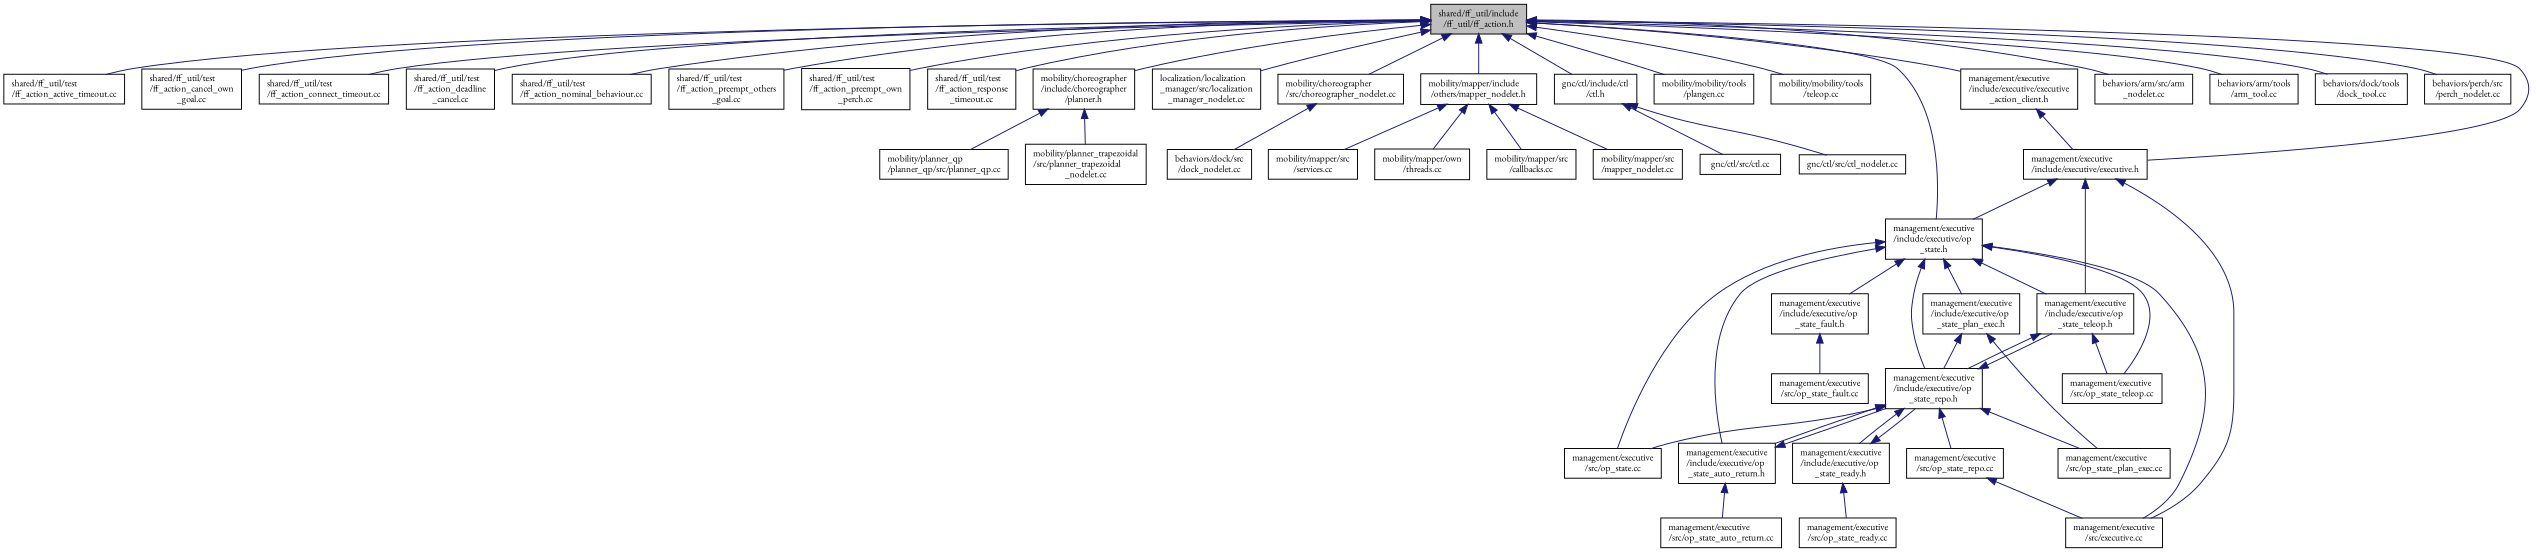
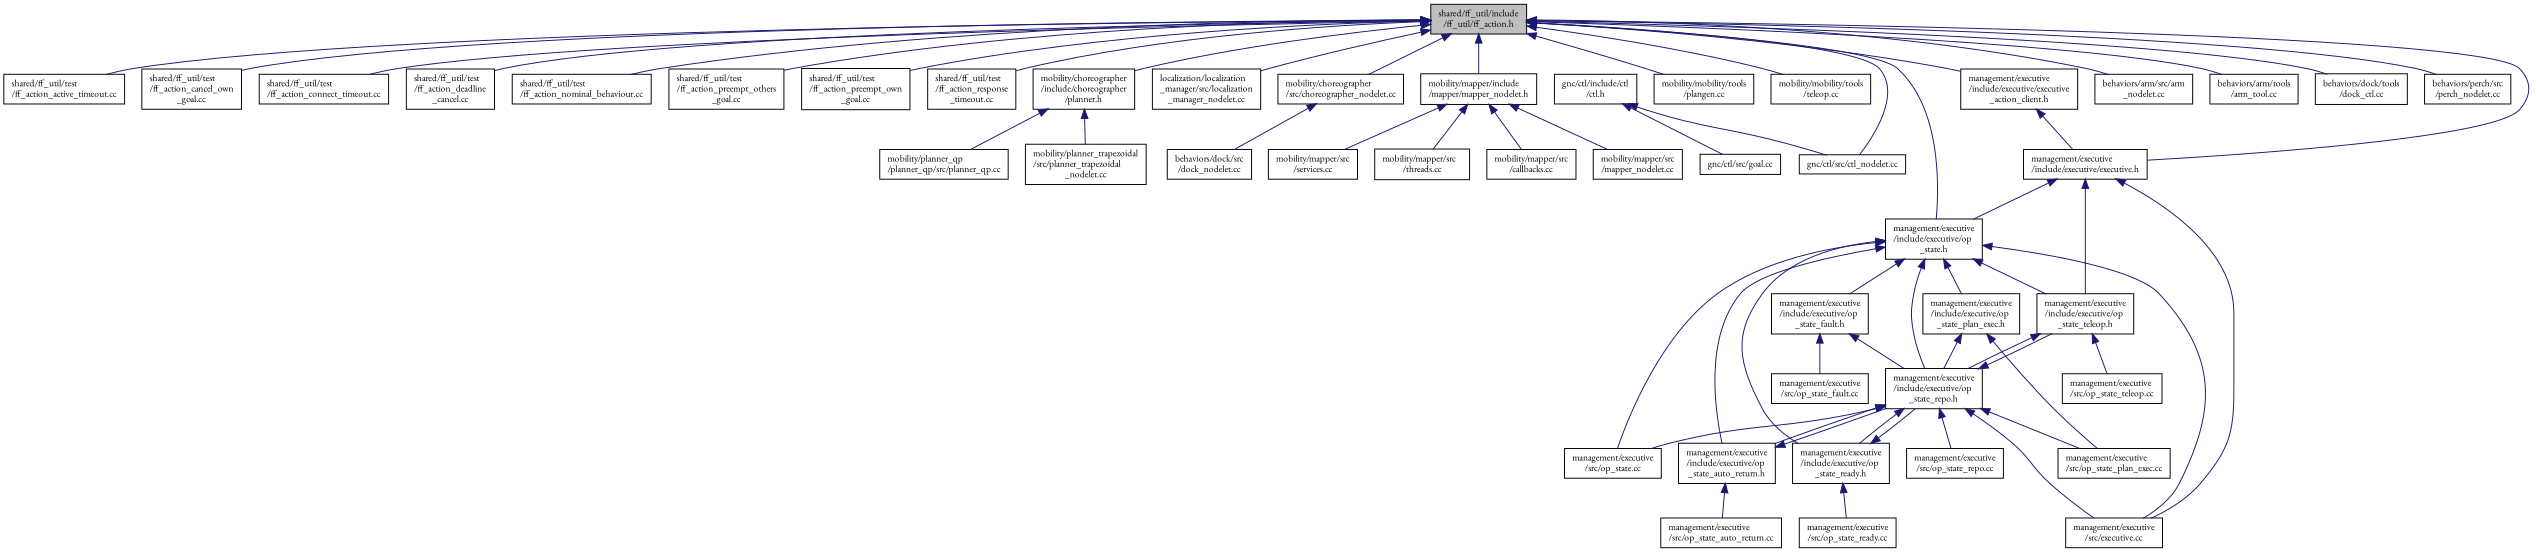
edge "gnc/ctl/include/ctl /ctl.h" -> "shared/ff_util/include /ff_util/ff_action.h": now "gnc/ctl/src/ctl_nodelet.cc" -> "shared/ff_util/include /ff_util/ff_action.h"
node "shared/ff_util/test /ff_action_preempt_own _perch.cc": label "shared/ff_util/test /ff_action_preempt_own _perch.cc" -> "shared/ff_util/test /ff_action_preempt_own _goal.cc"
node "mobility/mapper/include /others/mapper_nodelet.h": label "mobility/mapper/include /others/mapper_nodelet.h" -> "mobility/mapper/include /mapper/mapper_nodelet.h"
node "behaviors/dock/tools /dock_tool.cc": label "behaviors/dock/tools /dock_tool.cc" -> "behaviors/dock/tools /dock_ctl.cc"
node "mobility/mapper/own /threads.cc": label "mobility/mapper/own /threads.cc" -> "mobility/mapper/src /threads.cc"
node "gnc/ctl/src/ctl.cc": label "gnc/ctl/src/ctl.cc" -> "gnc/ctl/src/goal.cc"
edge "management/executive /src/op_state_teleop.cc" -> "management/executive /include/executive/op _state.h": now "management/executive /include/executive/op _state_ready.h" -> "management/executive /include/executive/op _state.h"
edge "management/executive /include/executive/op _state_repo.h" -> "management/executive /include/executive/op _state_fault.h": added
edge "management/executive /src/executive.cc" -> "management/executive /src/op_state_repo.cc": now "management/executive /src/executive.cc" -> "management/executive /include/executive/op _state_repo.h"
